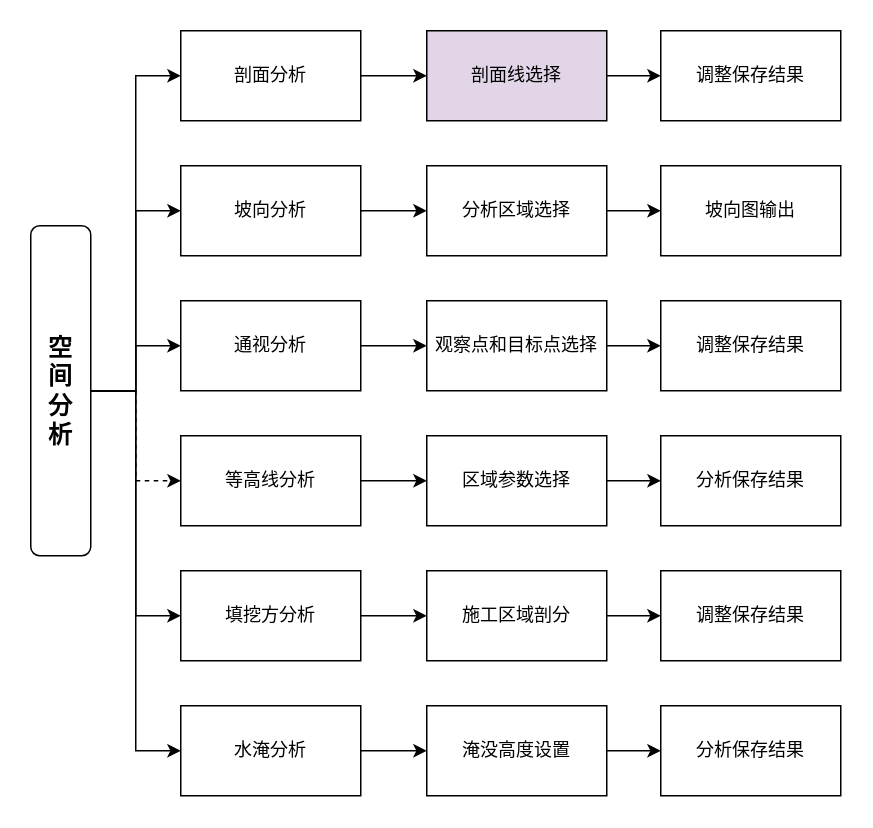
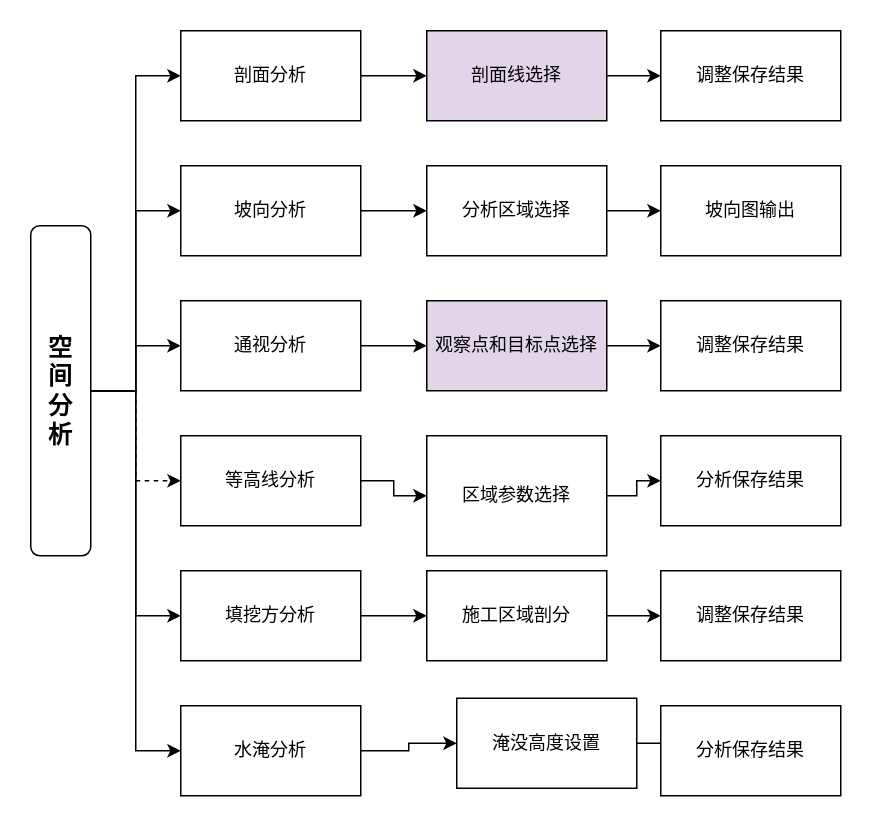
node "观察点和目标点选择": fillcolor #ffffff -> #e1d5e7
node "区域参数选择": size 180x90 -> 180x120
node "淹没高度设置": moved (517, 751) -> (547, 743)
